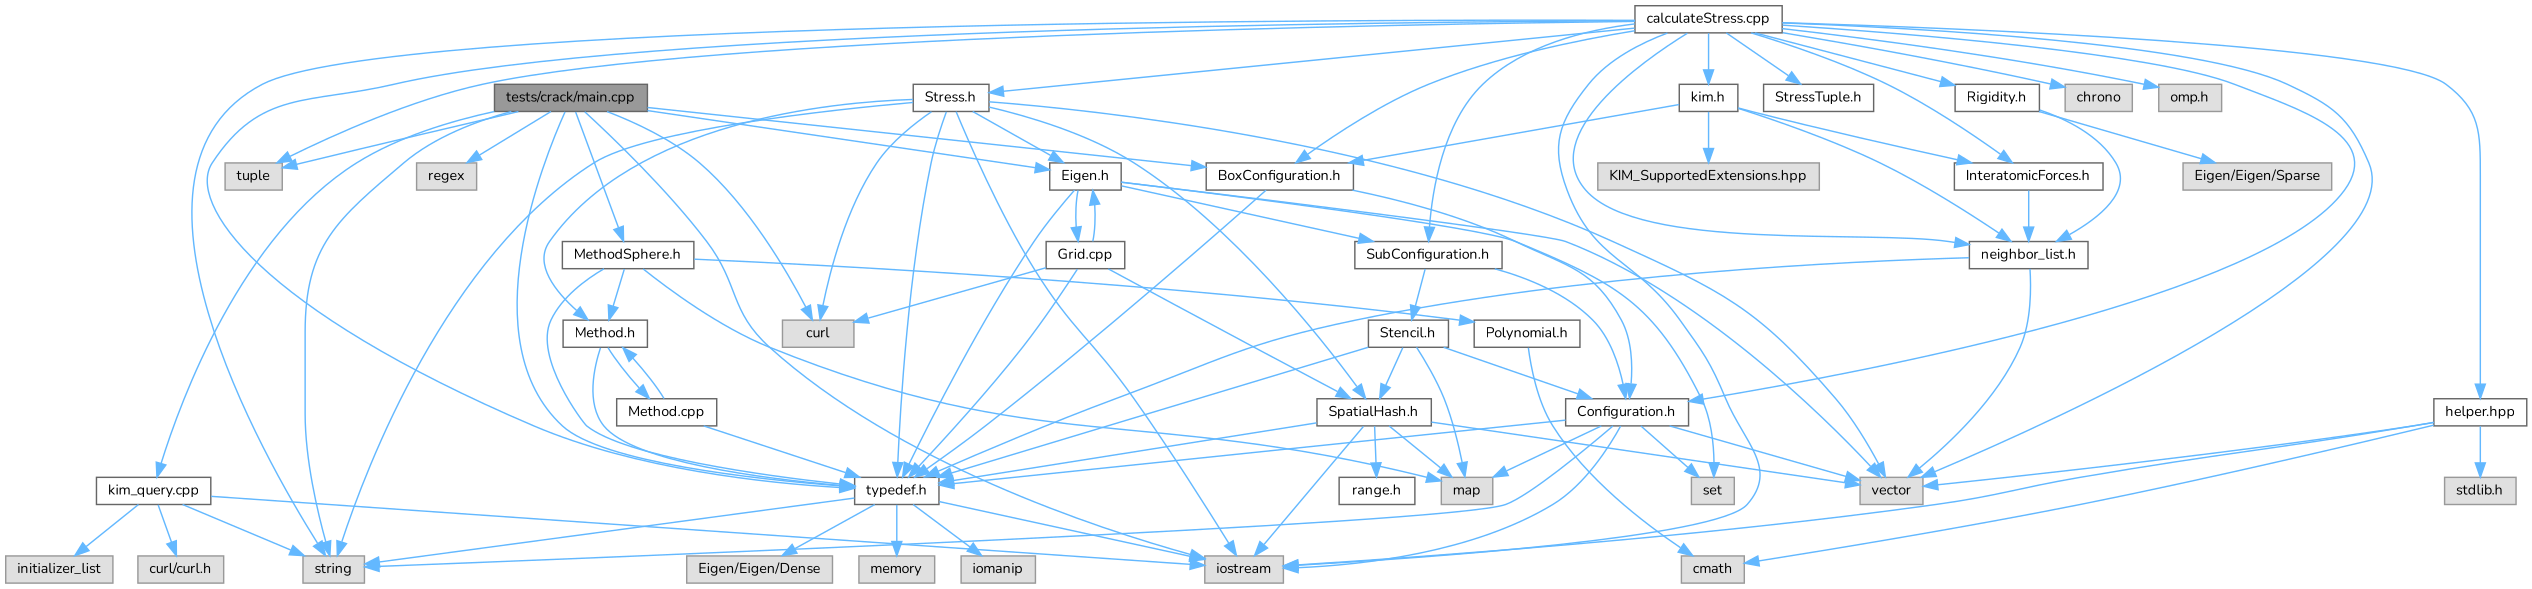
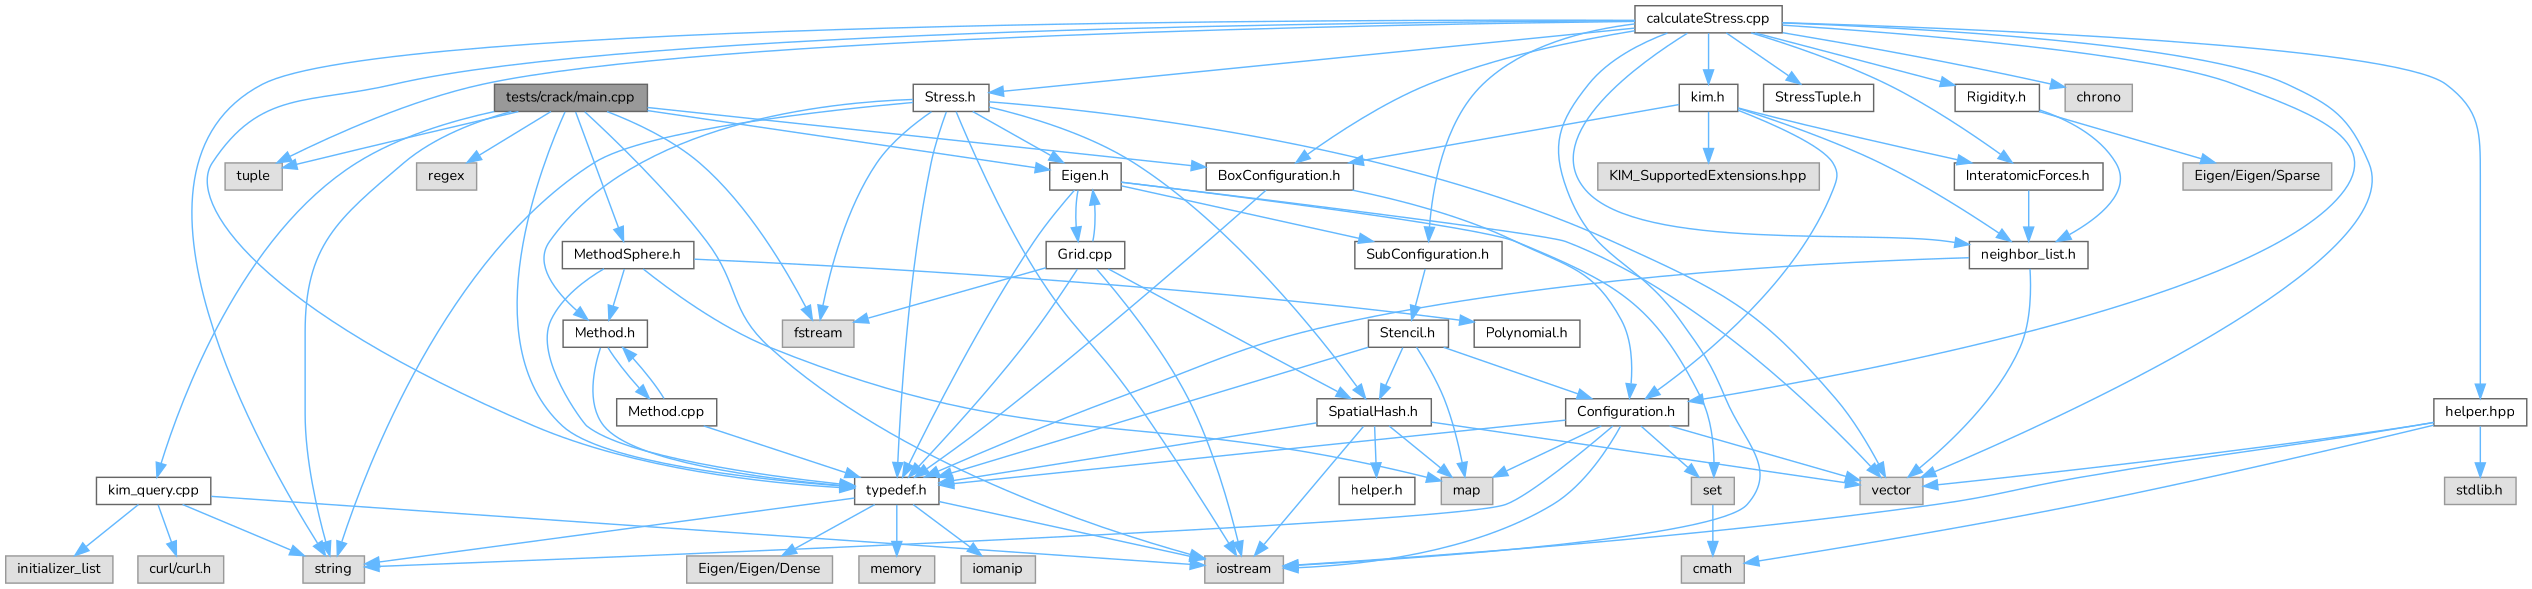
node "omp.h": removed
edge "SubConfiguration.h" -> "Configuration.h": now "kim.h" -> "Configuration.h"
node "curl": label "curl" -> "fstream"
edge "Grid.cpp" -> "iostream": added
edge "Polynomial.h" -> "cmath": now "set" -> "cmath"
node "range.h": label "range.h" -> "helper.h"
